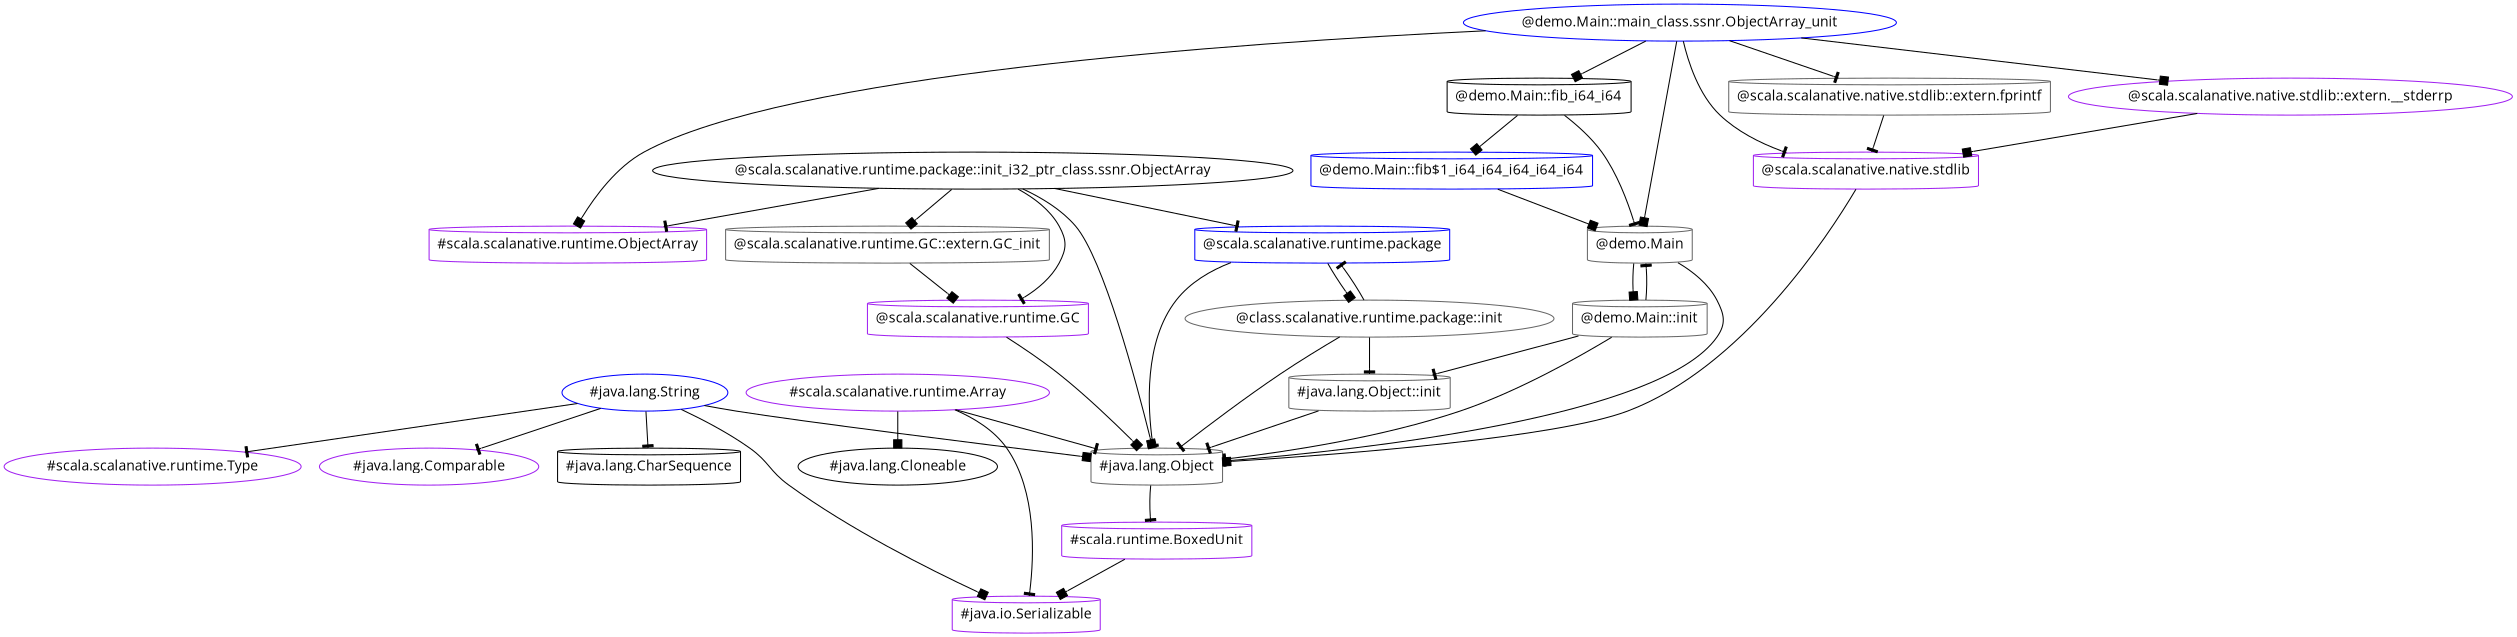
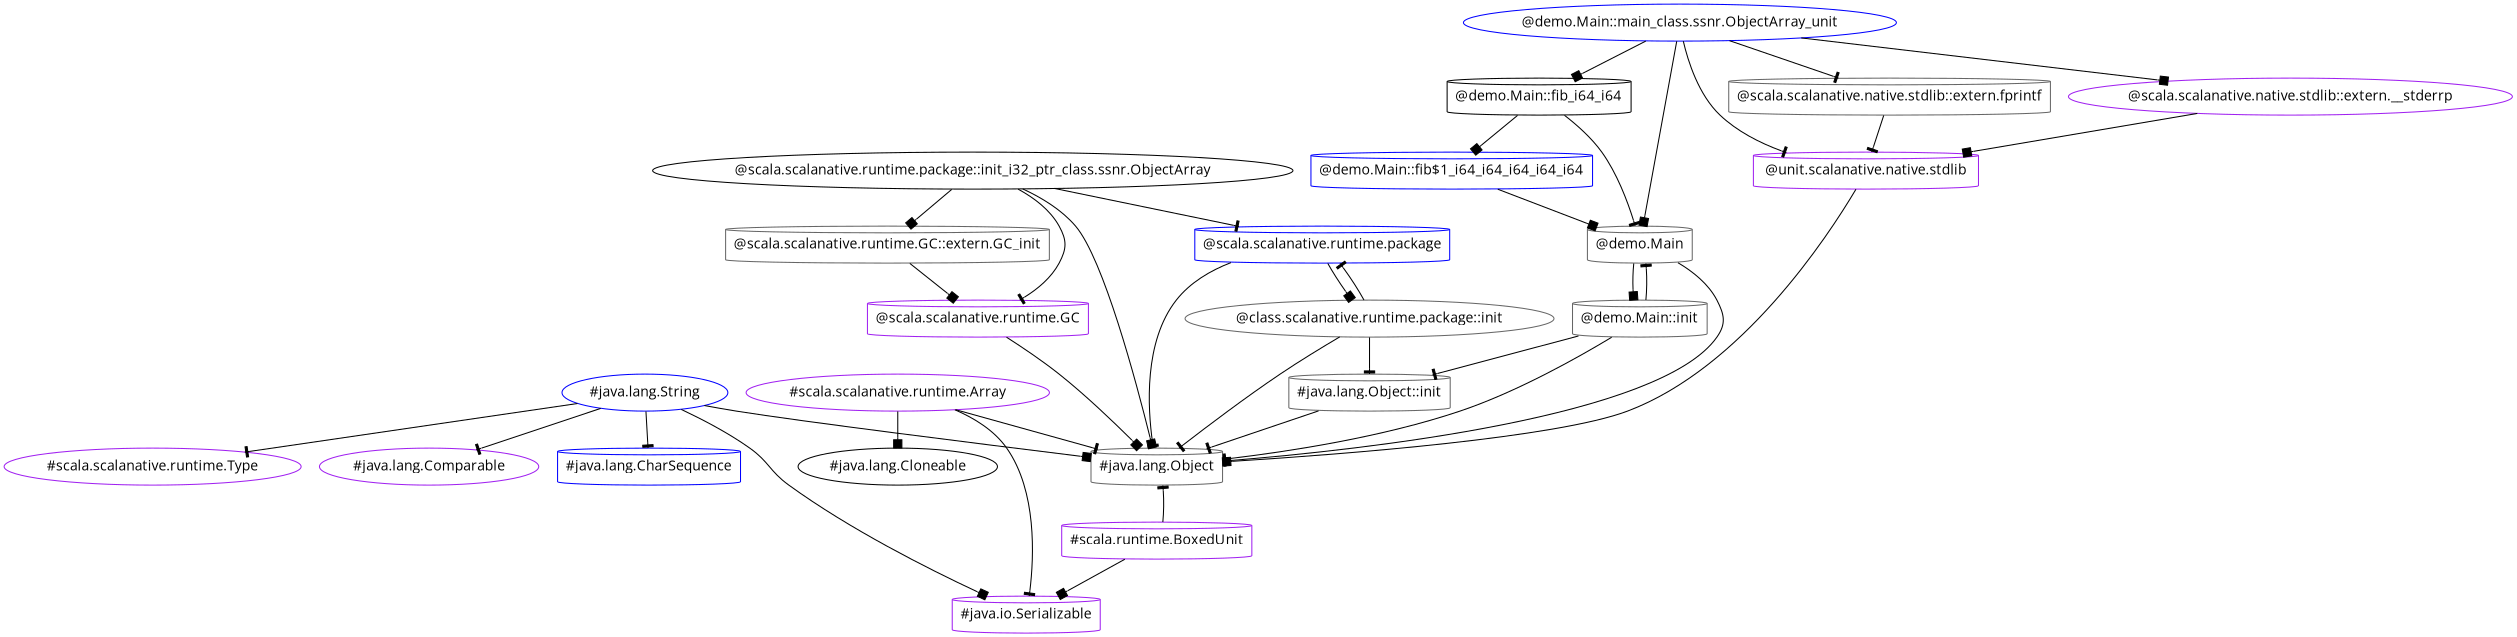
node "@scala.scalanative.native.stdlib": label "@scala.scalanative.native.stdlib" -> "@unit.scalanative.native.stdlib"
node "#scala.scalanative.runtime.ObjectArray": removed
node "#java.lang.CharSequence": color black -> blue
edge "#java.lang.Object" -> "#scala.runtime.BoxedUnit": reversed
